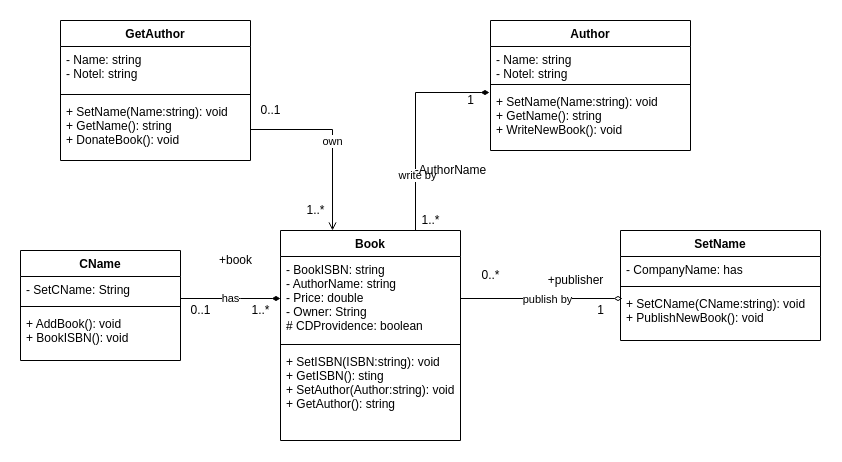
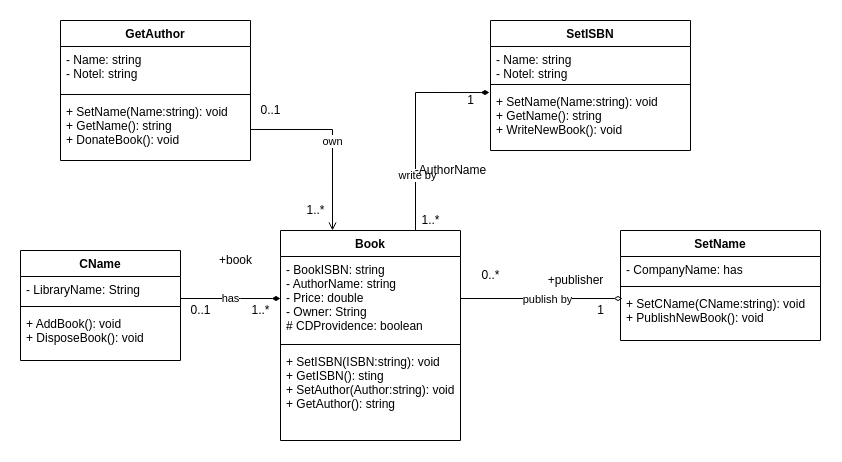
node "Author": label "Author" -> "SetISBN"
node "- SetCName: String": label "- SetCName: String" -> "- LibraryName: String"
node "+ AddBook(): void + BookISBN(): void": label "+ AddBook(): void + BookISBN(): void" -> "+ AddBook(): void + DisposeBook(): void"
